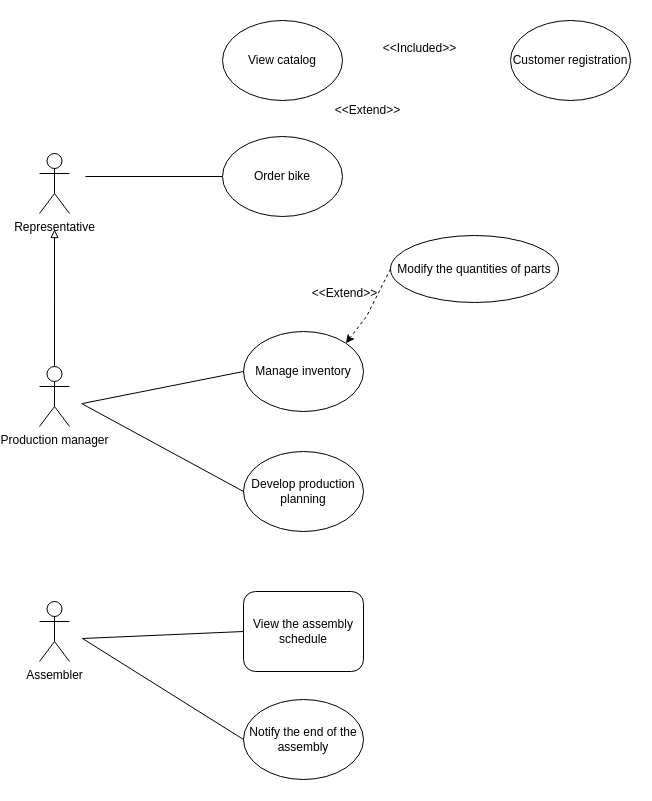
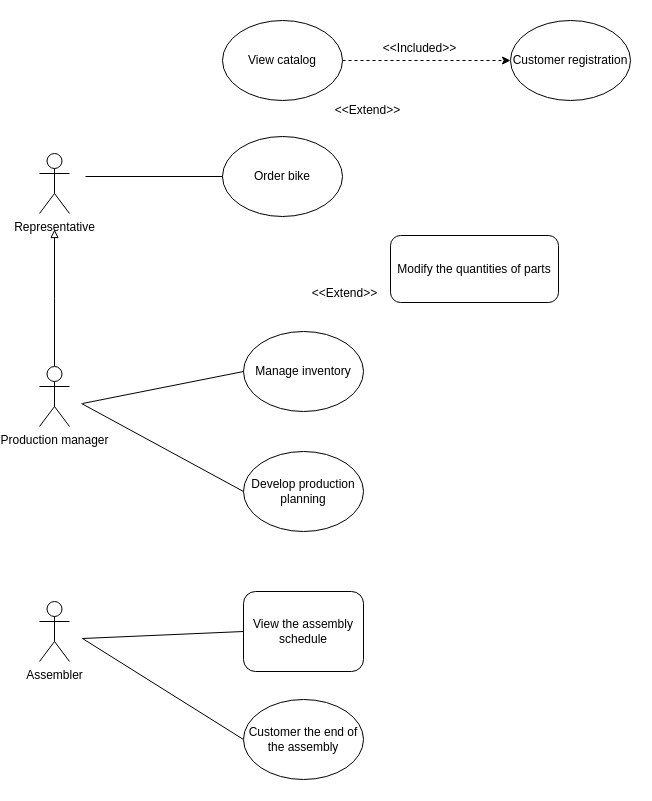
edge "View catalog" -> "Customer registration": added
node "Modify the quantities of parts": shape ellipse -> rounded rectangle
edge "Modify the quantities of parts" -> "Manage inventory": removed
node "Notify the end of the assembly": label "Notify the end of the assembly" -> "Customer the end of the assembly"
